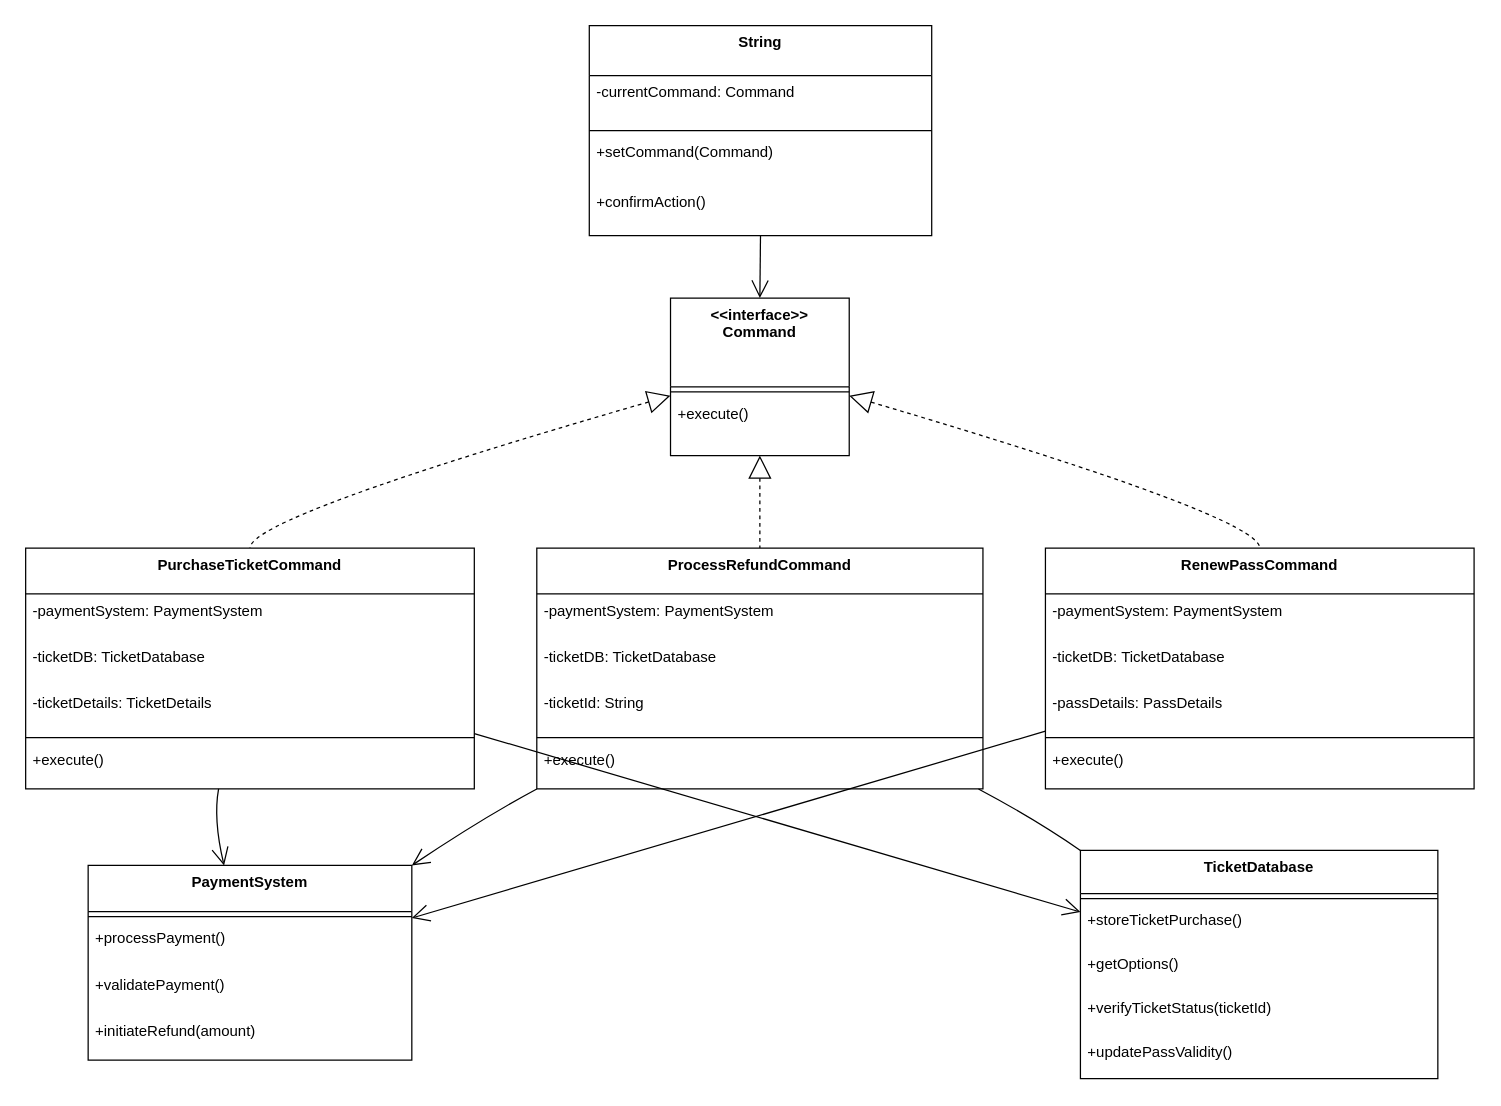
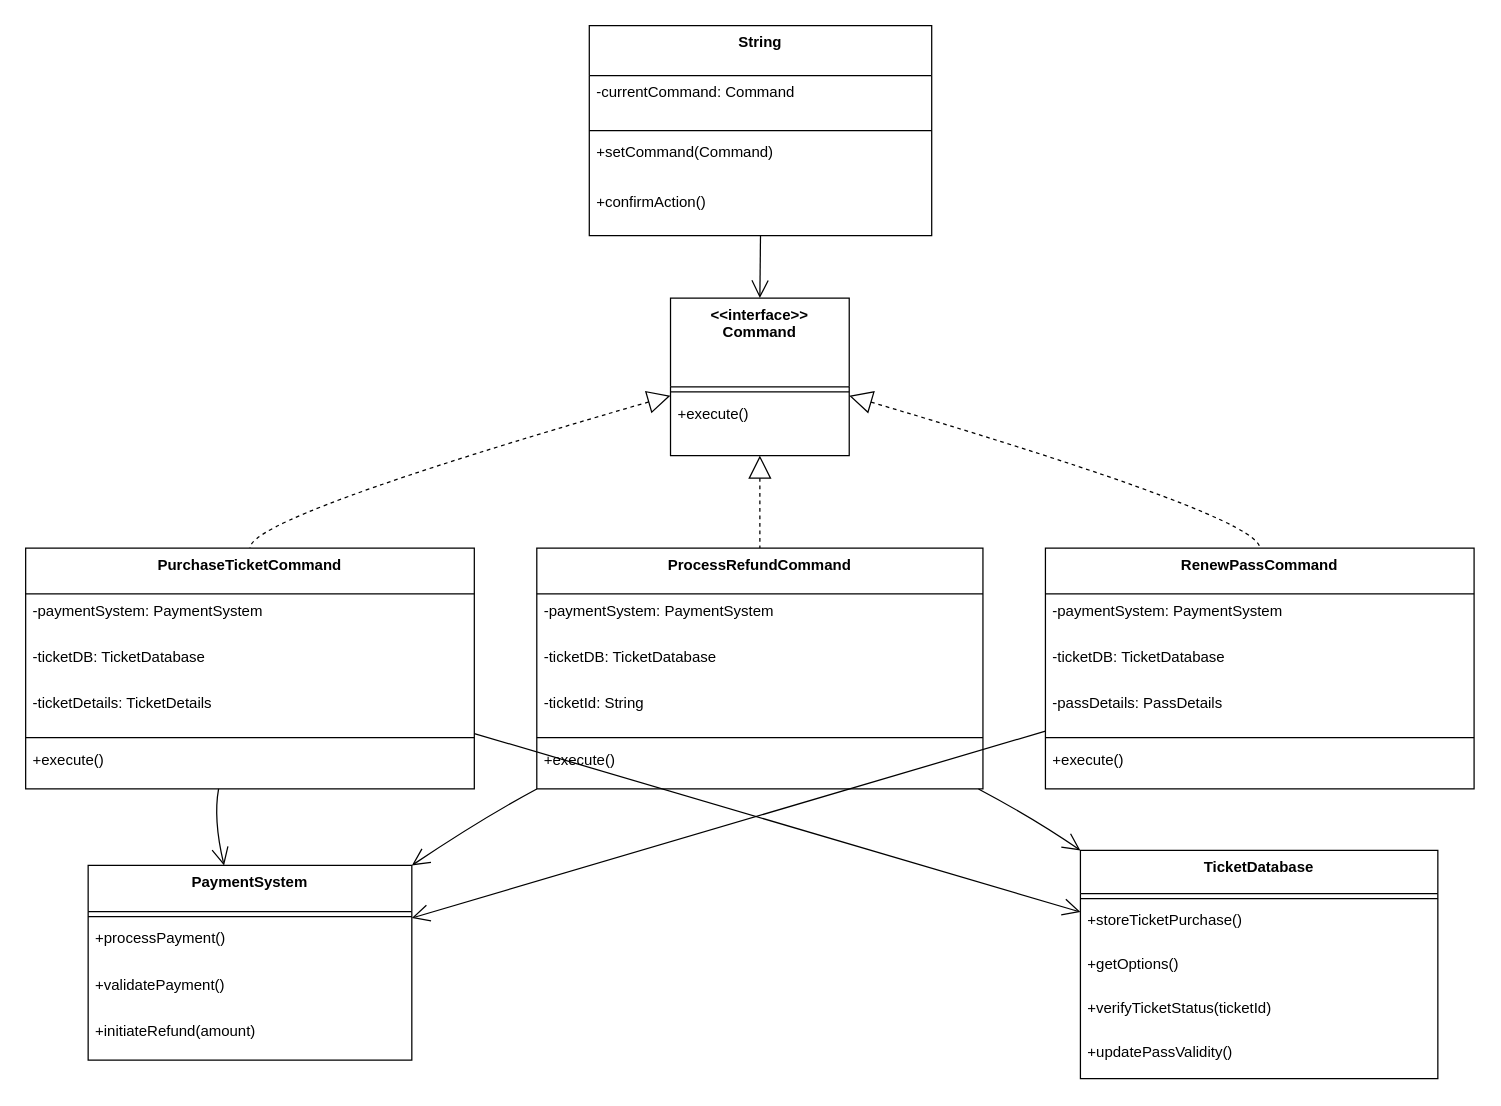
edge "ProcessRefundCommand" -- "TicketDatabase": arrowhead none -> open
